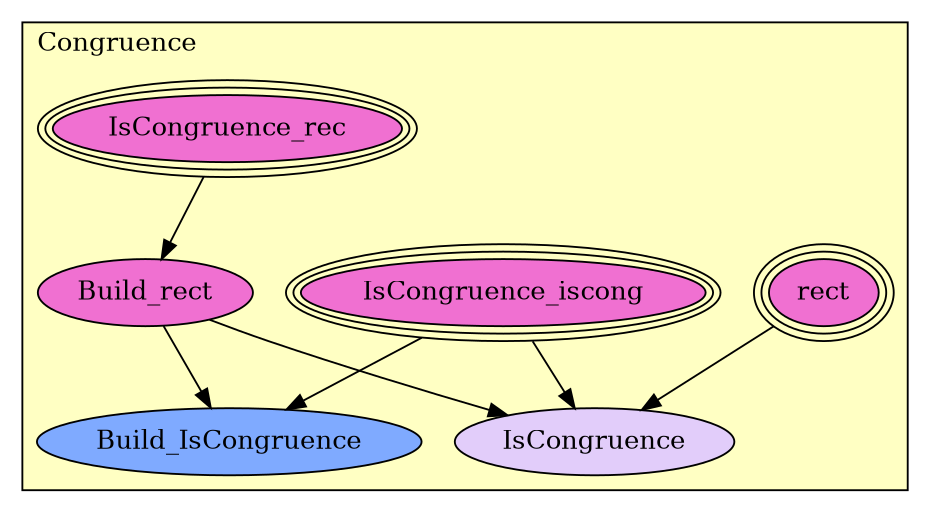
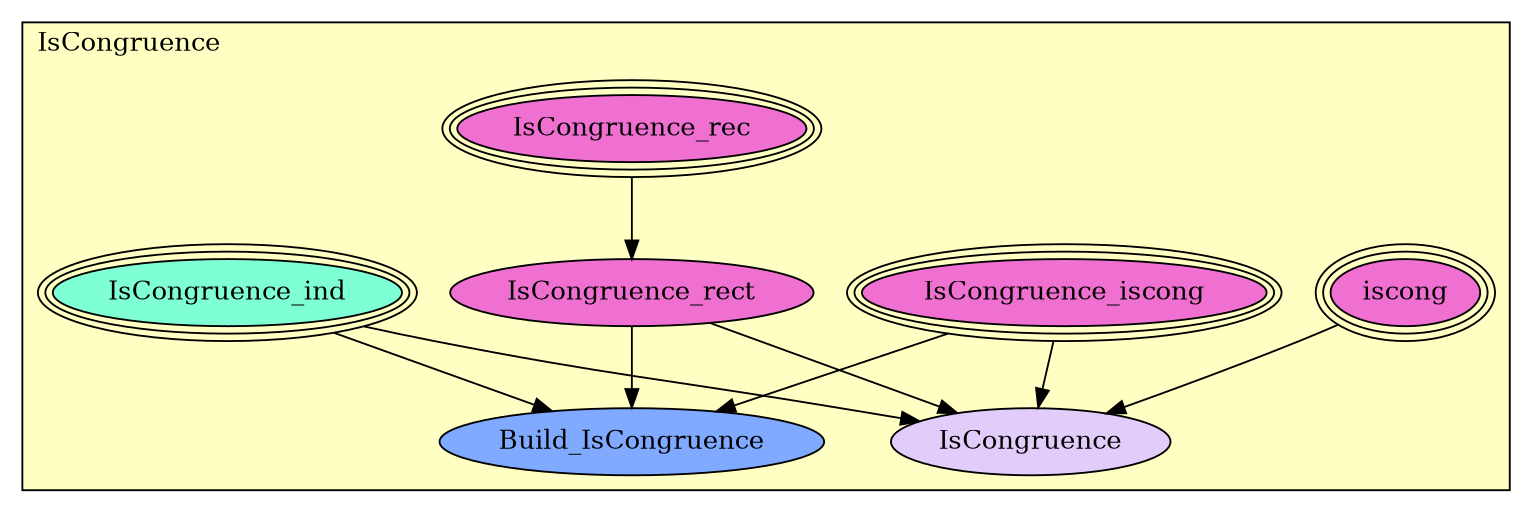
cluster "Congruence": label "Congruence" -> "IsCongruence"
node "Build_rect": label "Build_rect" -> "IsCongruence_rect"
node "IsCongruence_ind": added
node "rect": label "rect" -> "iscong"
